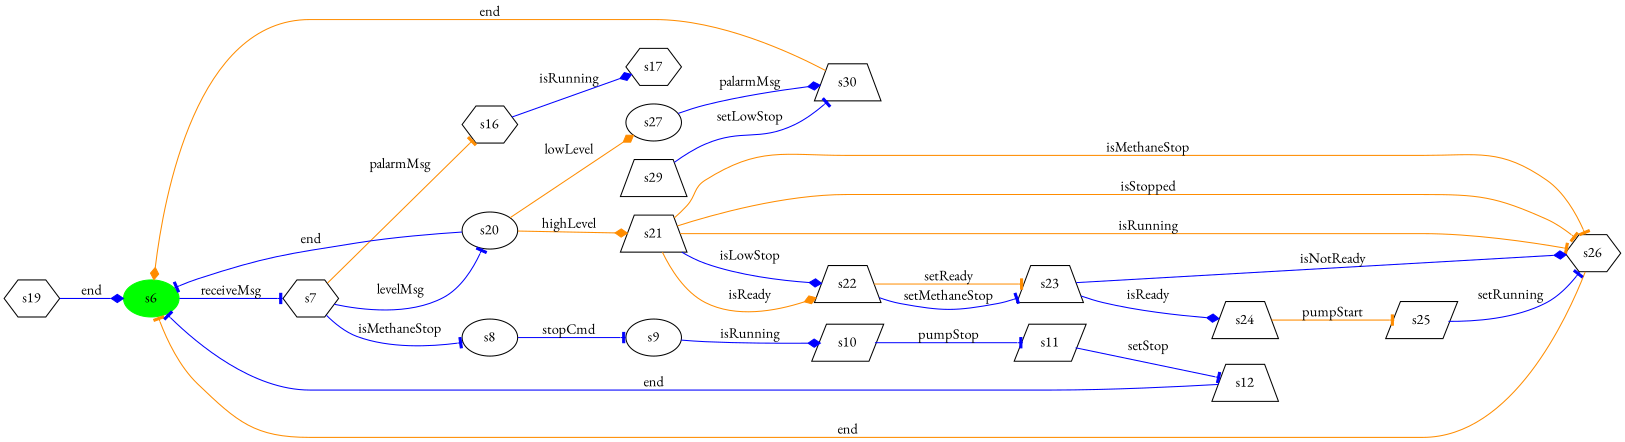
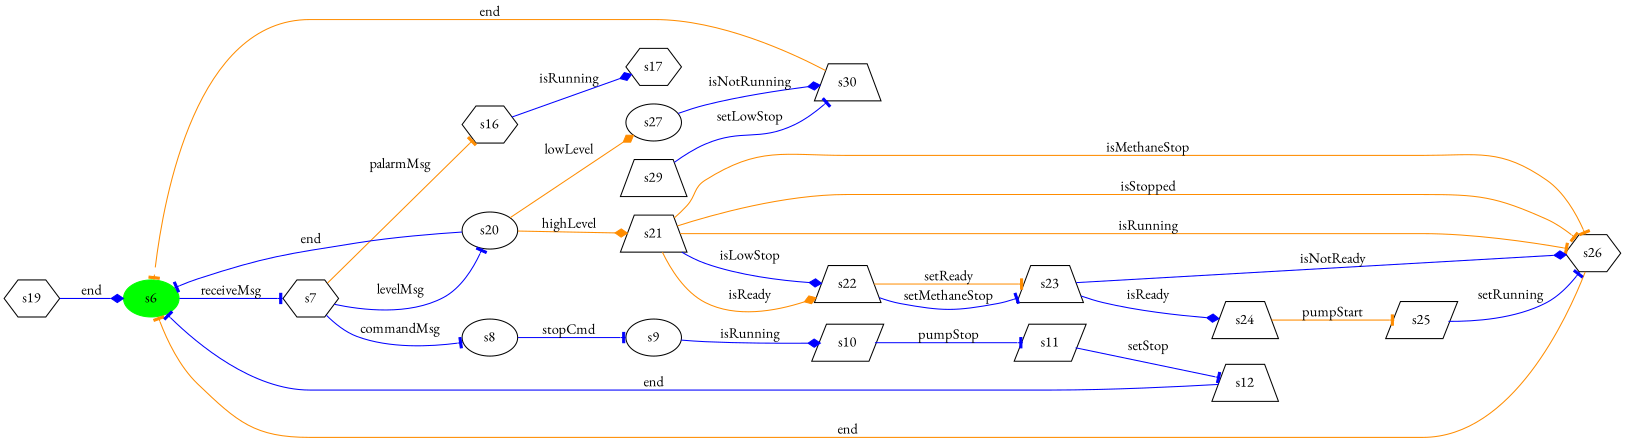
edge "s30" -> "s6": arrowhead diamond -> tee
edge "s27" -> "s30": label " palarmMsg " -> " isNotRunning "
edge "s7" -> "s8": label " isMethaneStop " -> " commandMsg "
